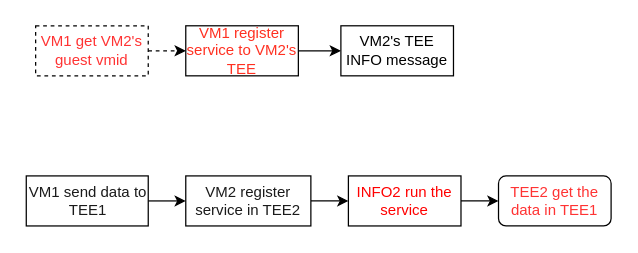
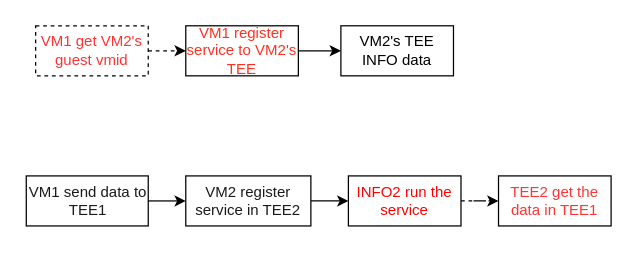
node "VM2's TEE INFO message": label "VM2's TEE INFO message" -> "VM2's TEE INFO data"
edge "INFO2 run the service" -> "TEE2 get the data in TEE1": style solid -> dashed
node "TEE2 get the data in TEE1": shape rounded rectangle -> rectangle
